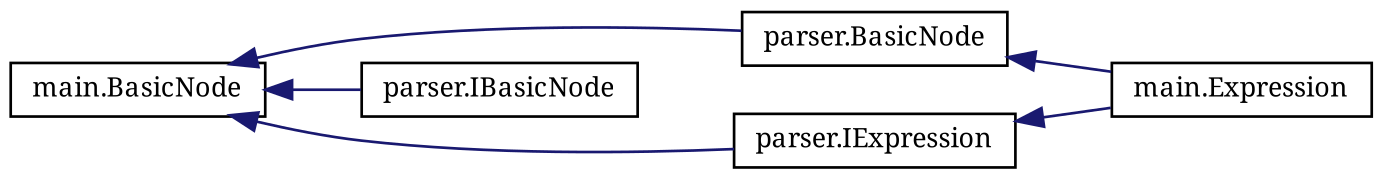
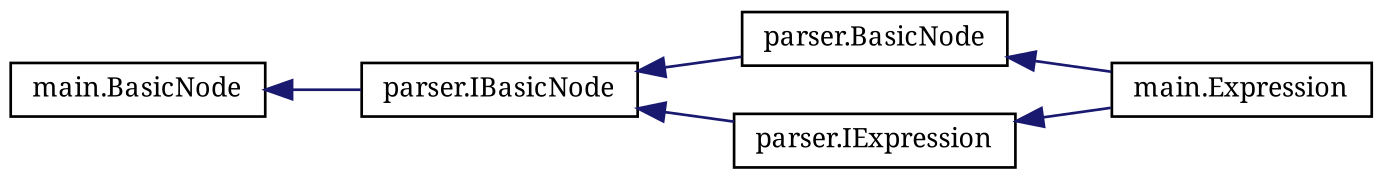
edge "parser.BasicNode" -> "main.BasicNode": now "parser.BasicNode" -> "parser.IBasicNode"
edge "parser.IExpression" -> "main.BasicNode": now "parser.IExpression" -> "parser.IBasicNode"
